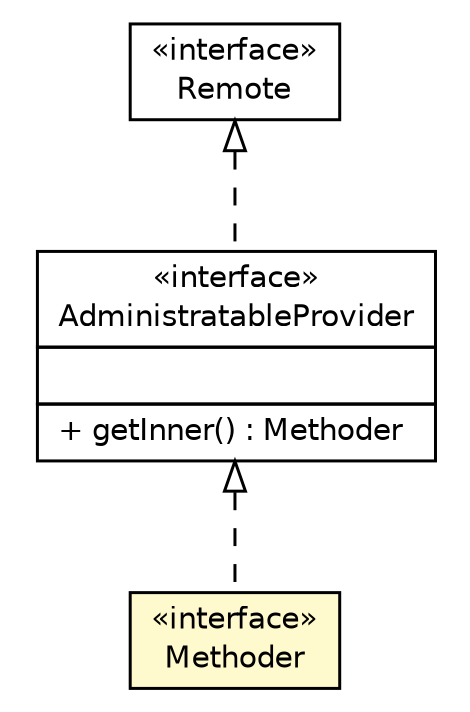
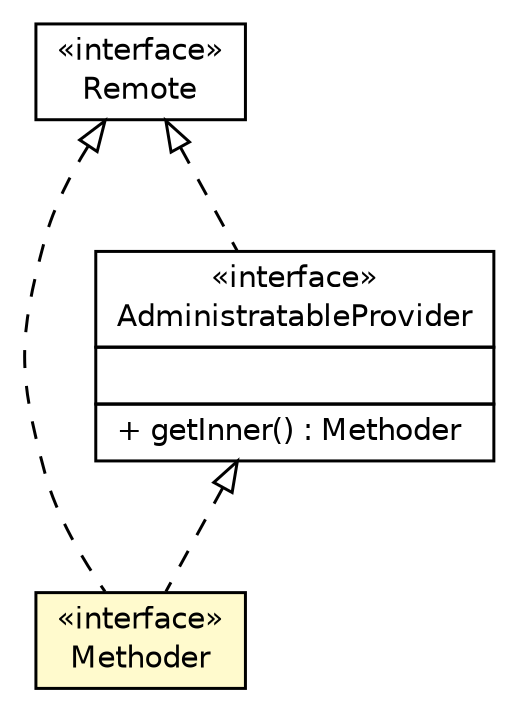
edge "Methoder" -> "Remote": added
